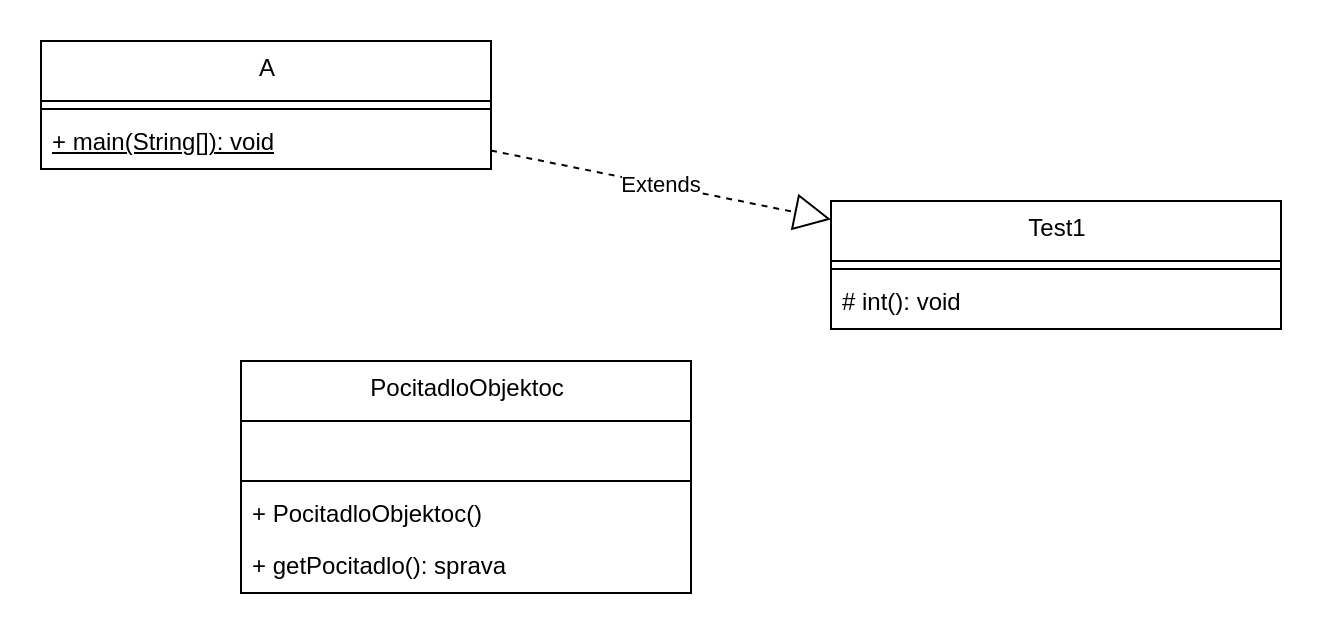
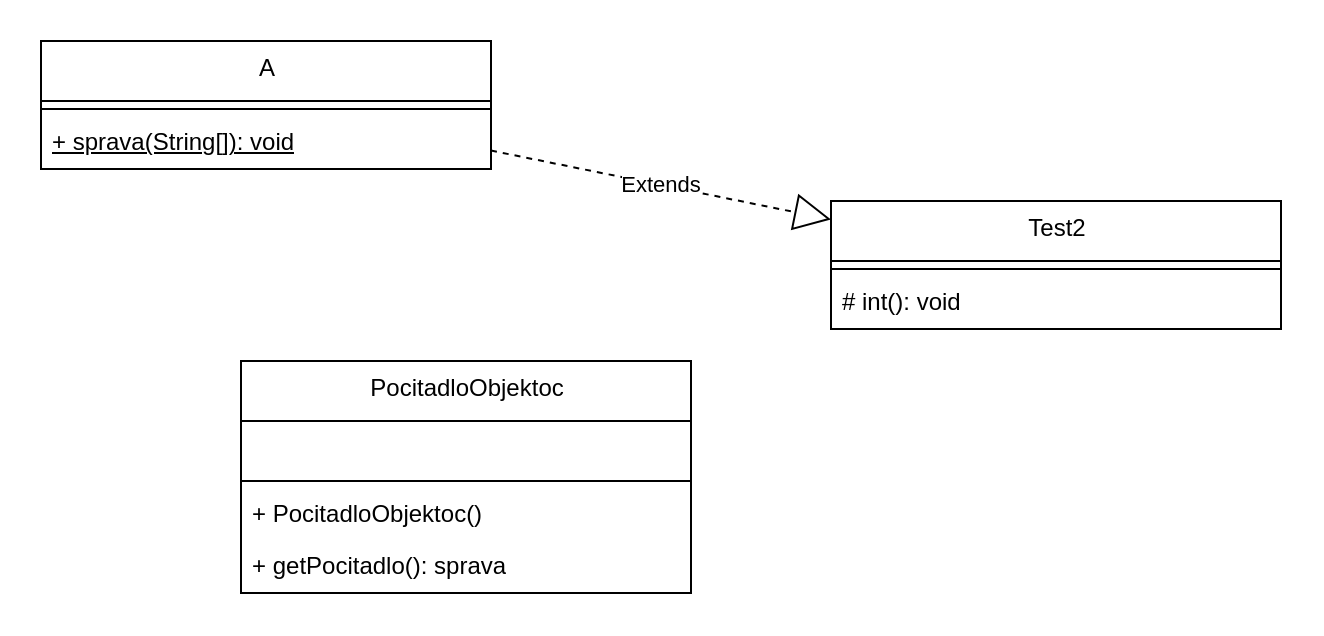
node "+ main(String[]): void": label "+ main(String[]): void" -> "+ sprava(String[]): void"
node "Test1": label "Test1" -> "Test2"
